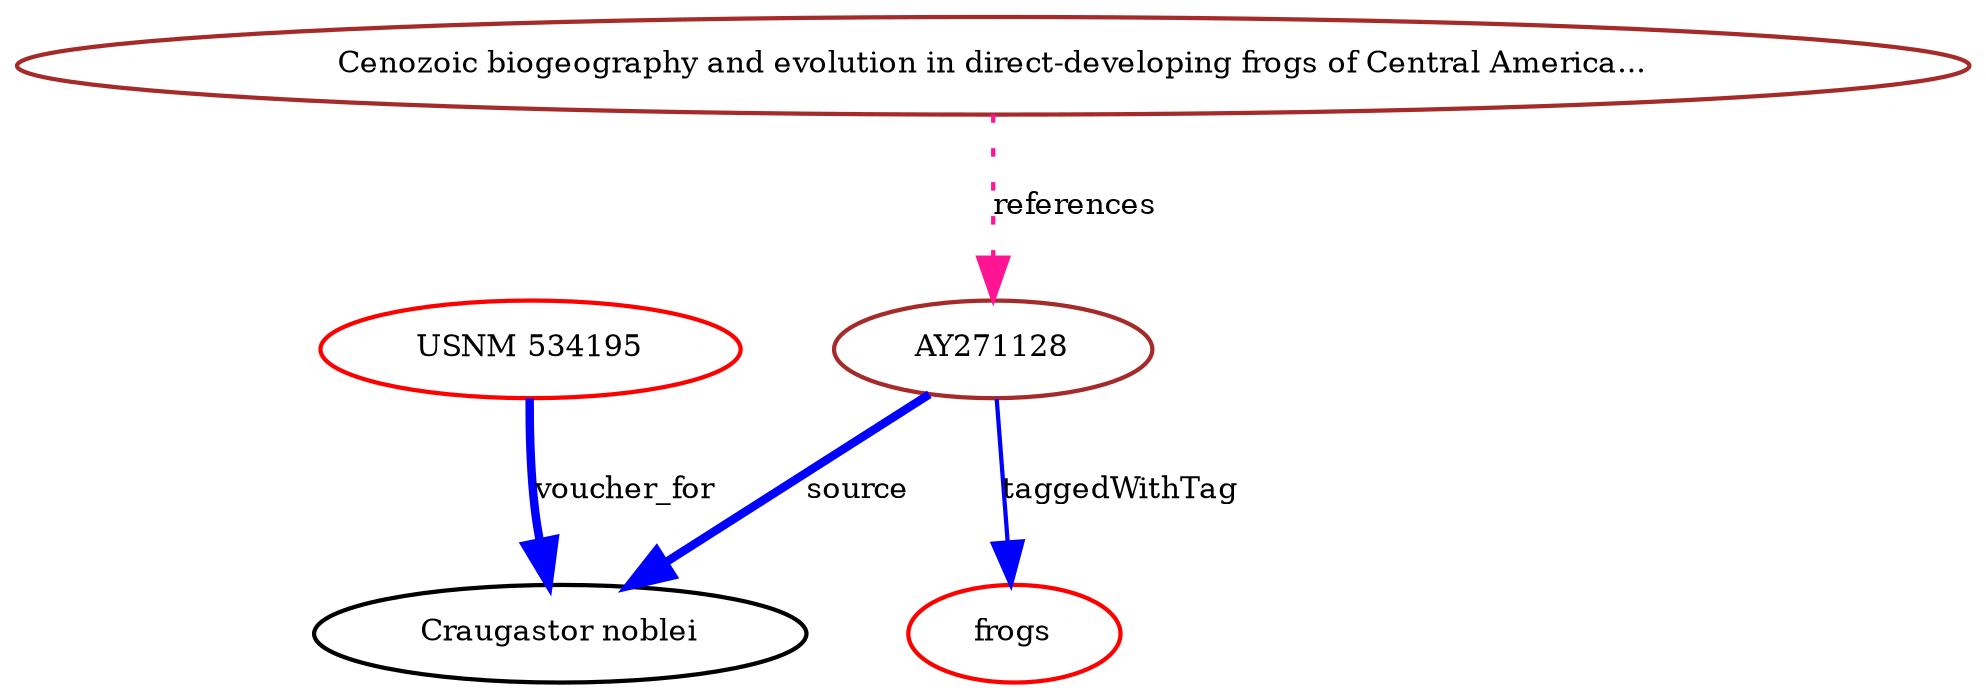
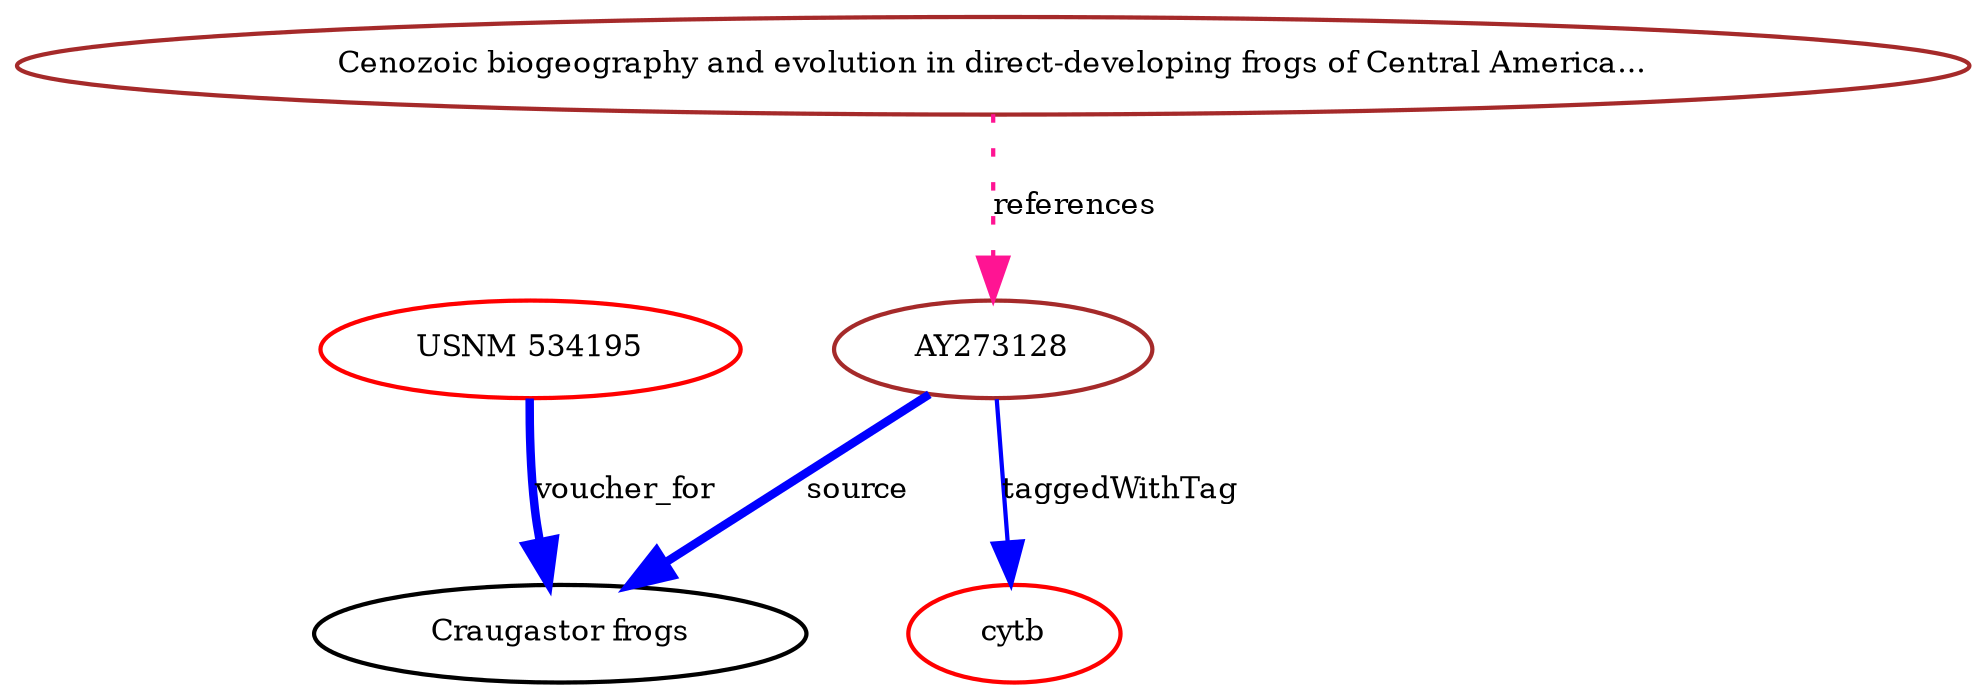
node "AY271128": label "AY271128" -> "AY273128"
node "Craugastor noblei": label "Craugastor noblei" -> "Craugastor frogs"
node "frogs": label "frogs" -> "cytb"
